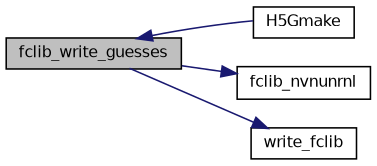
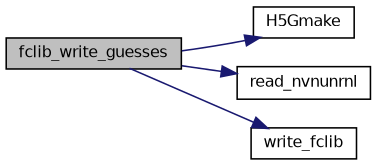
edge "H5Gmake" -> "fclib_write_guesses": reversed
node "fclib_nvnunrnl": label "fclib_nvnunrnl" -> "read_nvnunrnl"
